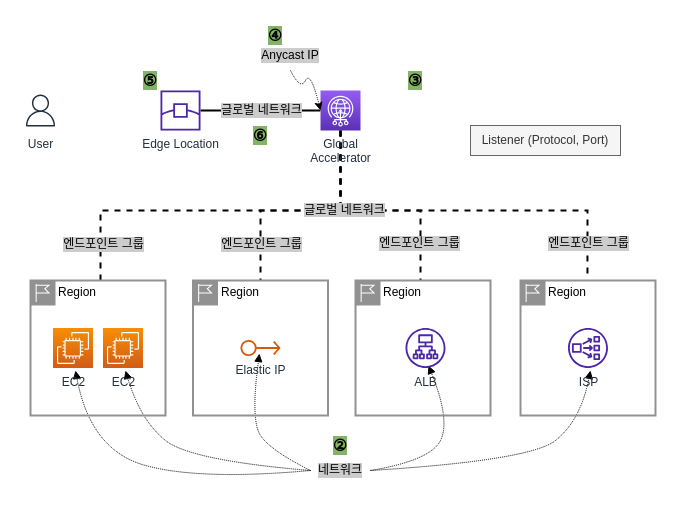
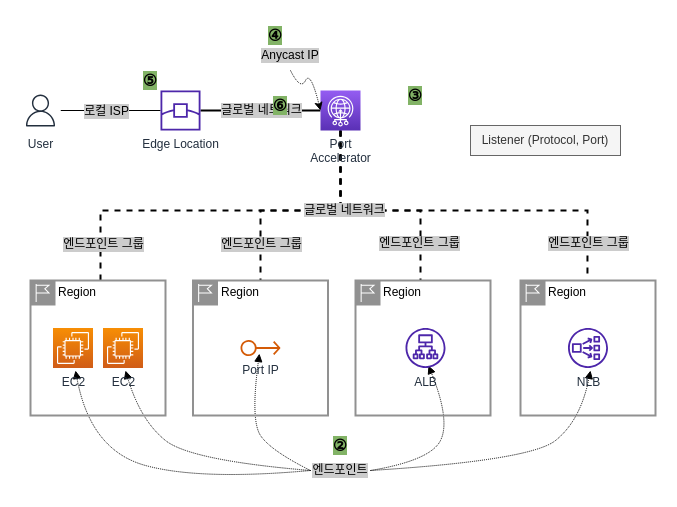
node "③": moved (416, 81) -> (416, 96)
edge "User" -- "Edge Location": added, label "로컬 ISP"
node "⑥": moved (261, 136) -> (281, 106)
node "Global Accelerator": label "Global Accelerator" -> "Port Accelerator"
node "Elastic IP": label "Elastic IP" -> "Port IP"
node "ISP": label "ISP" -> "NLB"
node "네트워크": label "네트워크" -> "엔드포인트"
